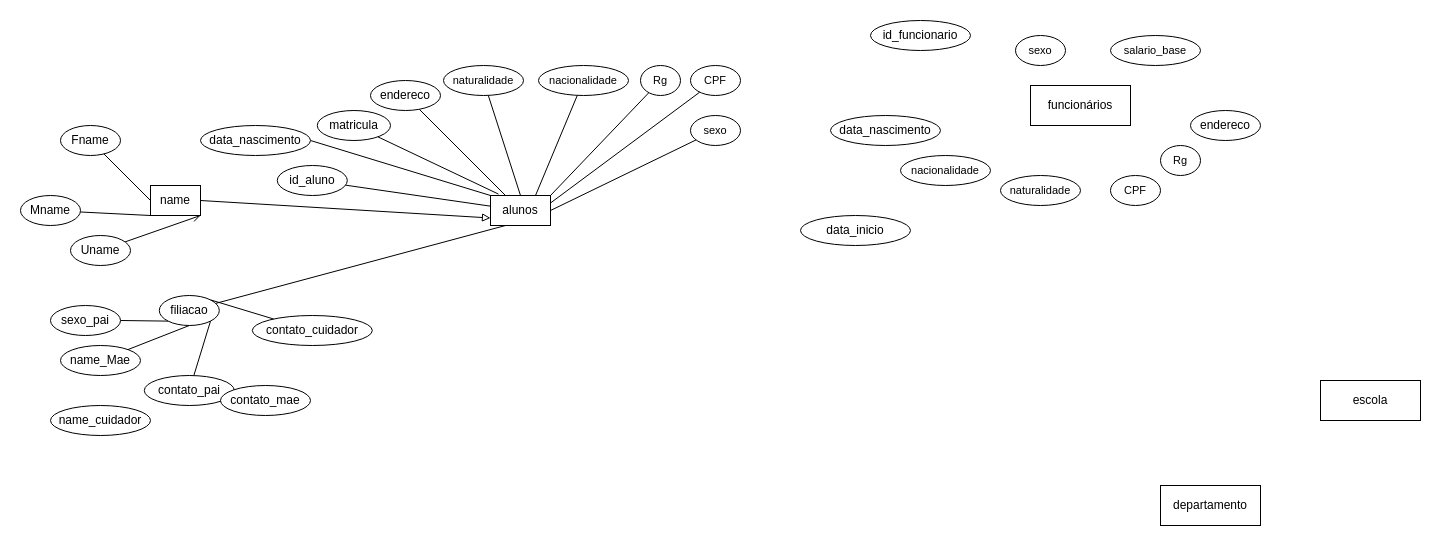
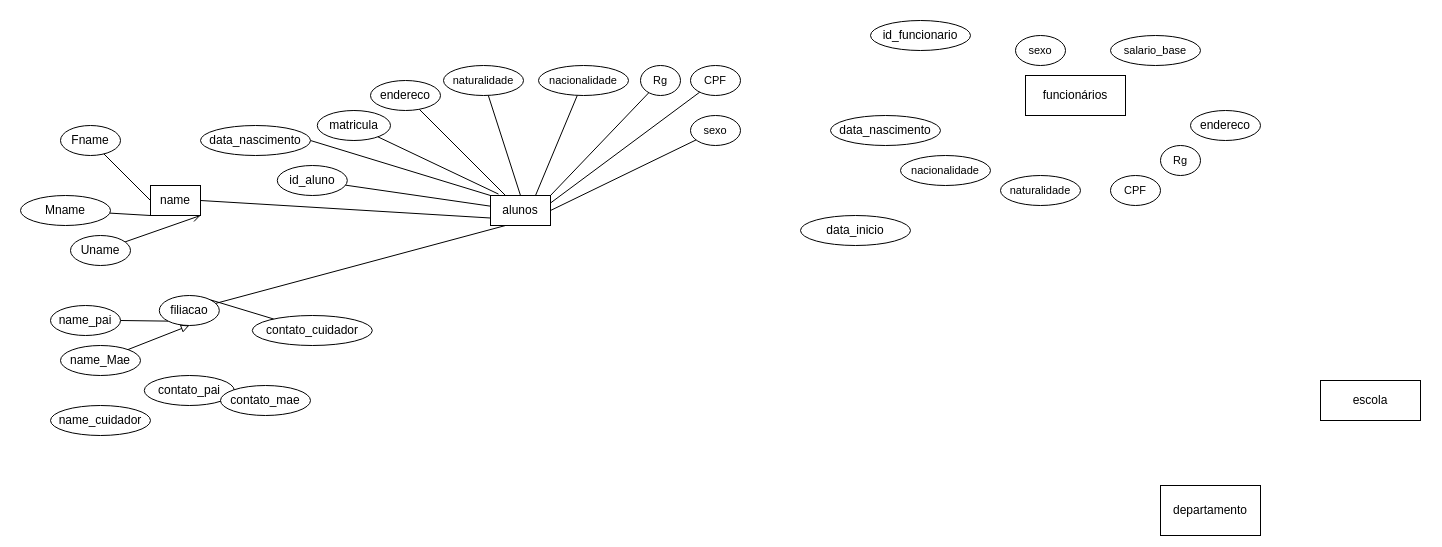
node "funcionários": moved (1081, 106) -> (1076, 96)
node "Mname": size 60x30 -> 90x30
edge "name" -> "alunos": arrowhead block -> none
node "sexo_pai": label "sexo_pai" -> "name_pai"
edge "filiacao" -- "name_Mae": arrowhead none -> block
edge "filiacao" -- "contato_pai": removed
node "departamento": size 100x40 -> 100x50
